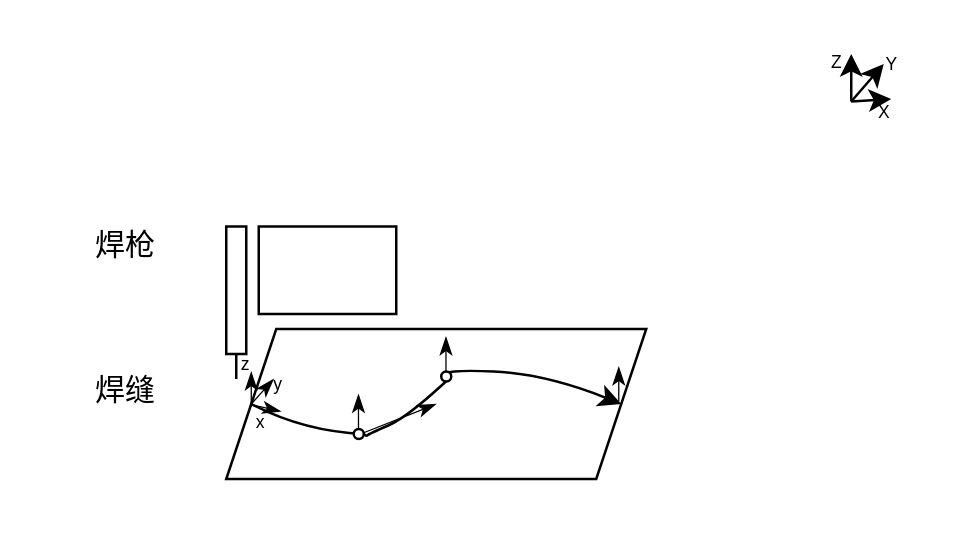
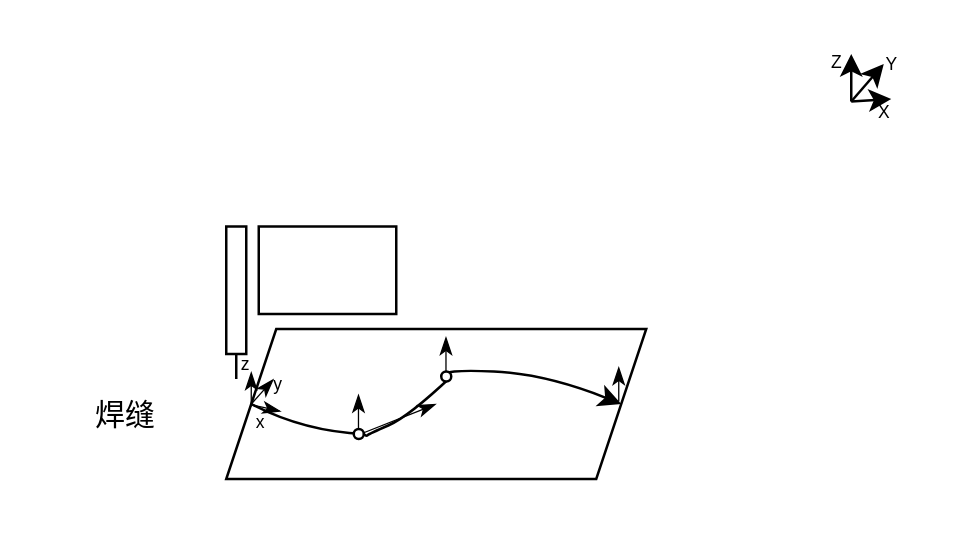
node "焊枪": removed
node "焊缝": moved (126, 391) -> (126, 416)
